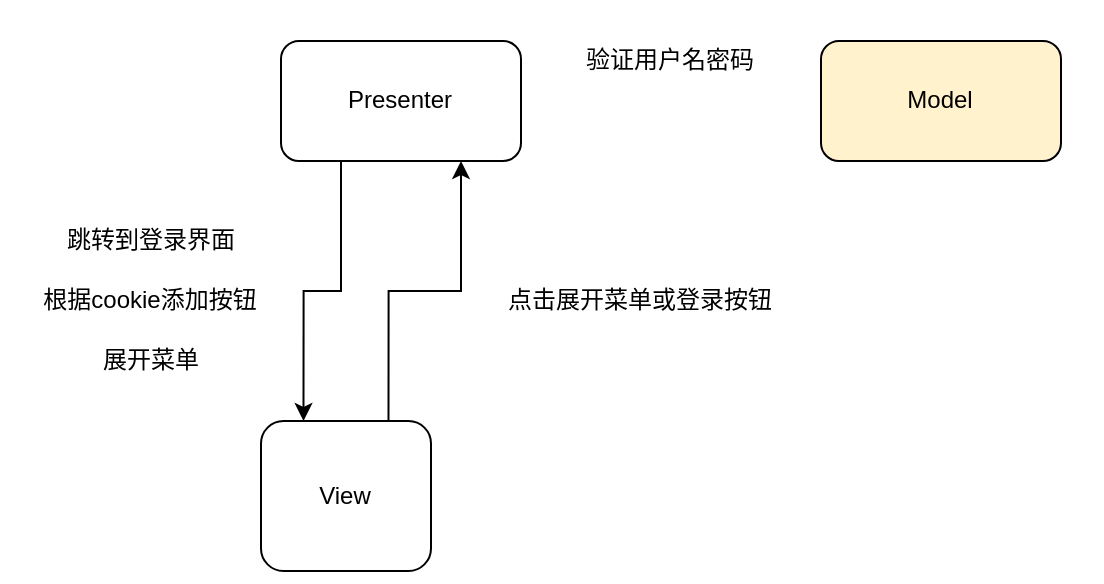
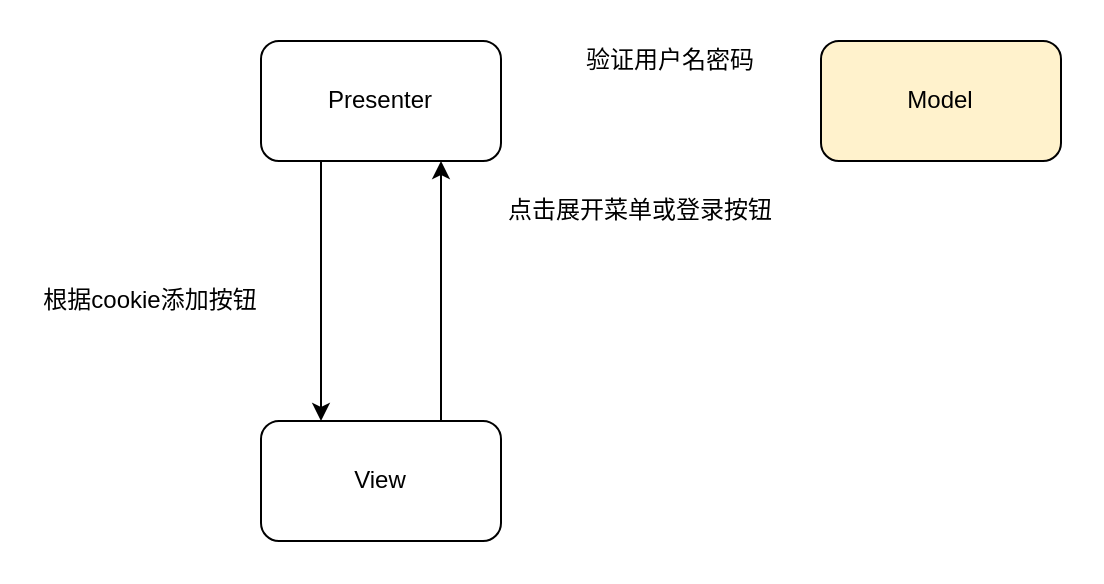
node "Presenter": moved (401, 101) -> (381, 101)
node "跳转到登录界面": removed
node "点击展开菜单或登录按钮": moved (641, 301) -> (641, 211)
node "展开菜单": removed
node "View": size 170x150 -> 240x120
